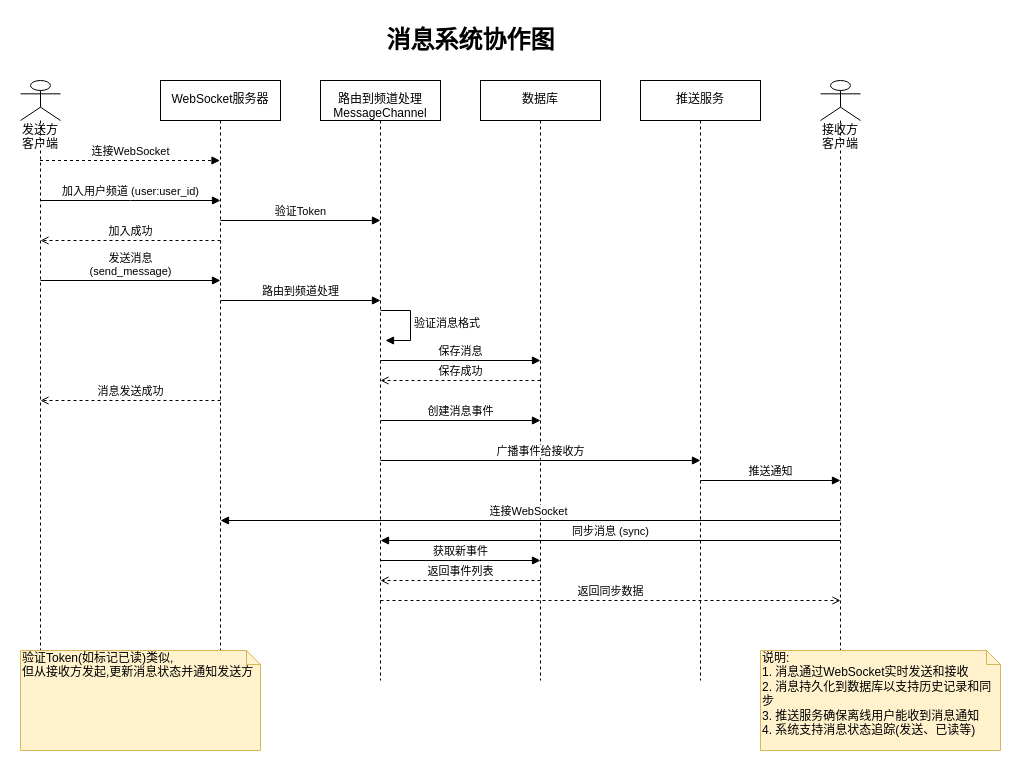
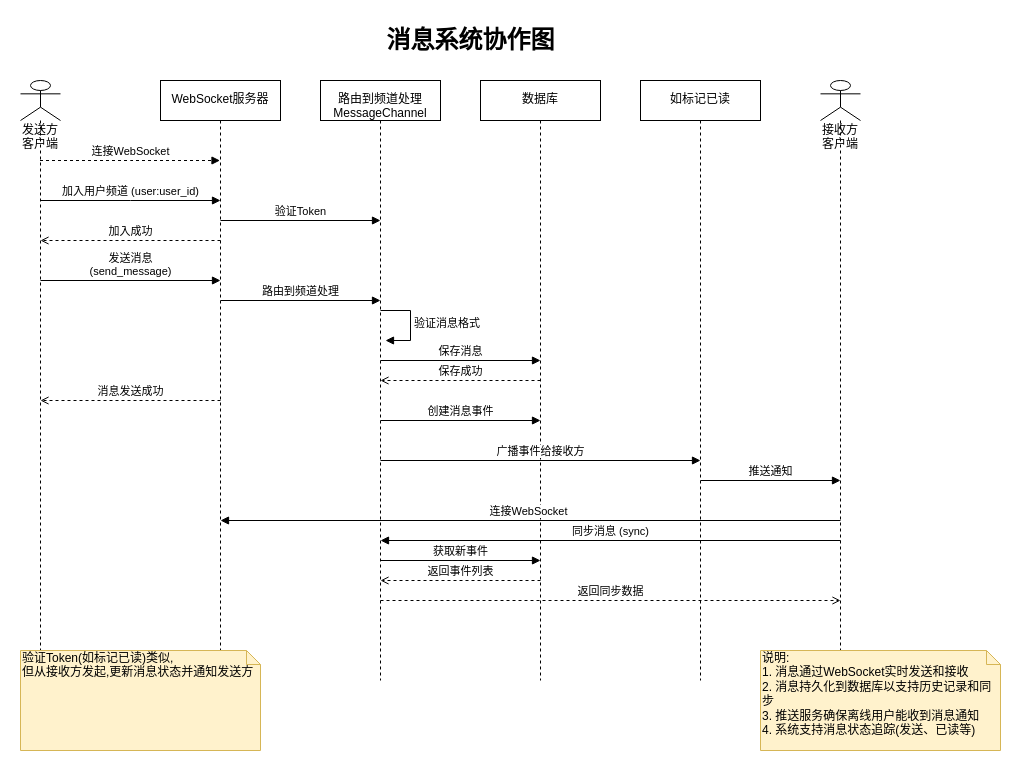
node "推送服务": label "推送服务" -> "如标记已读"
